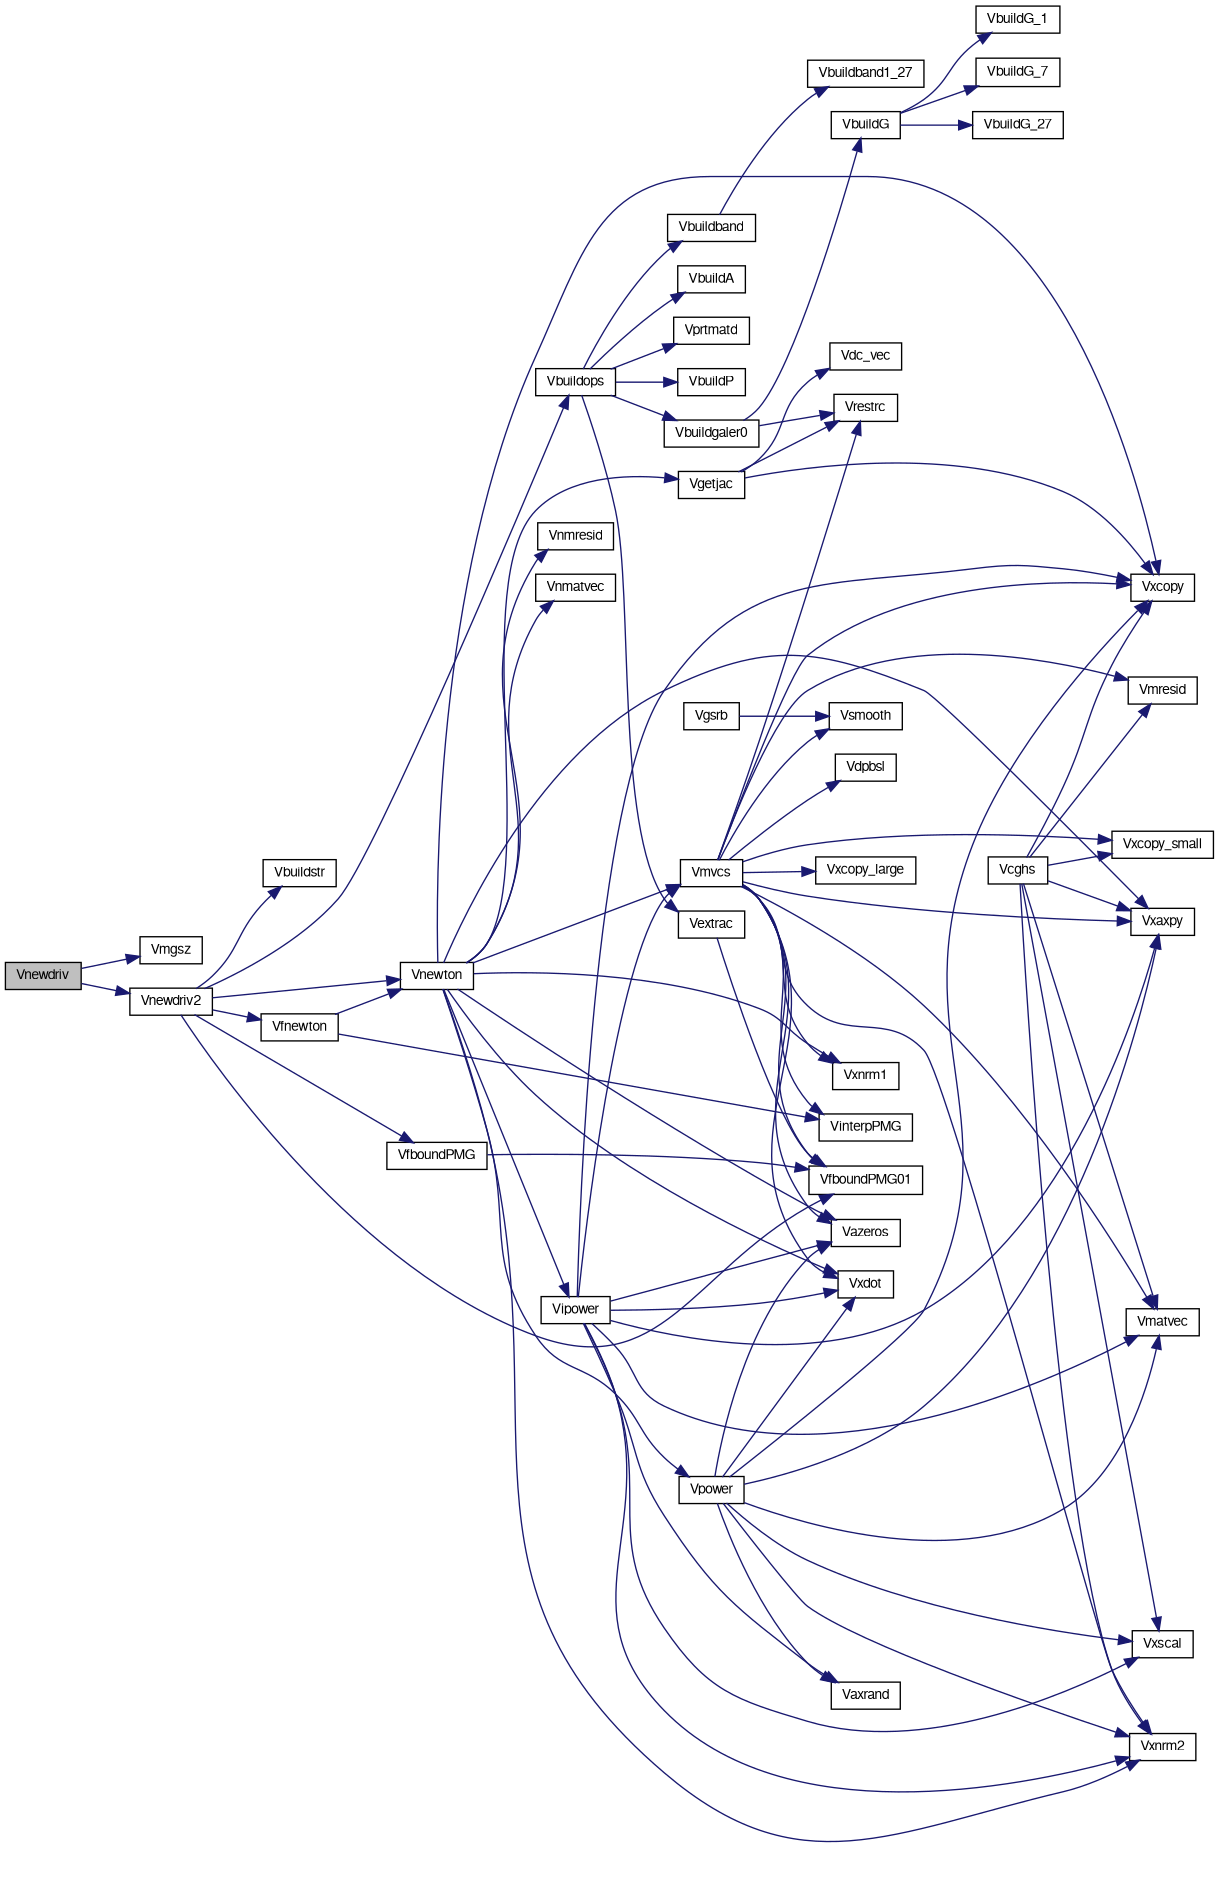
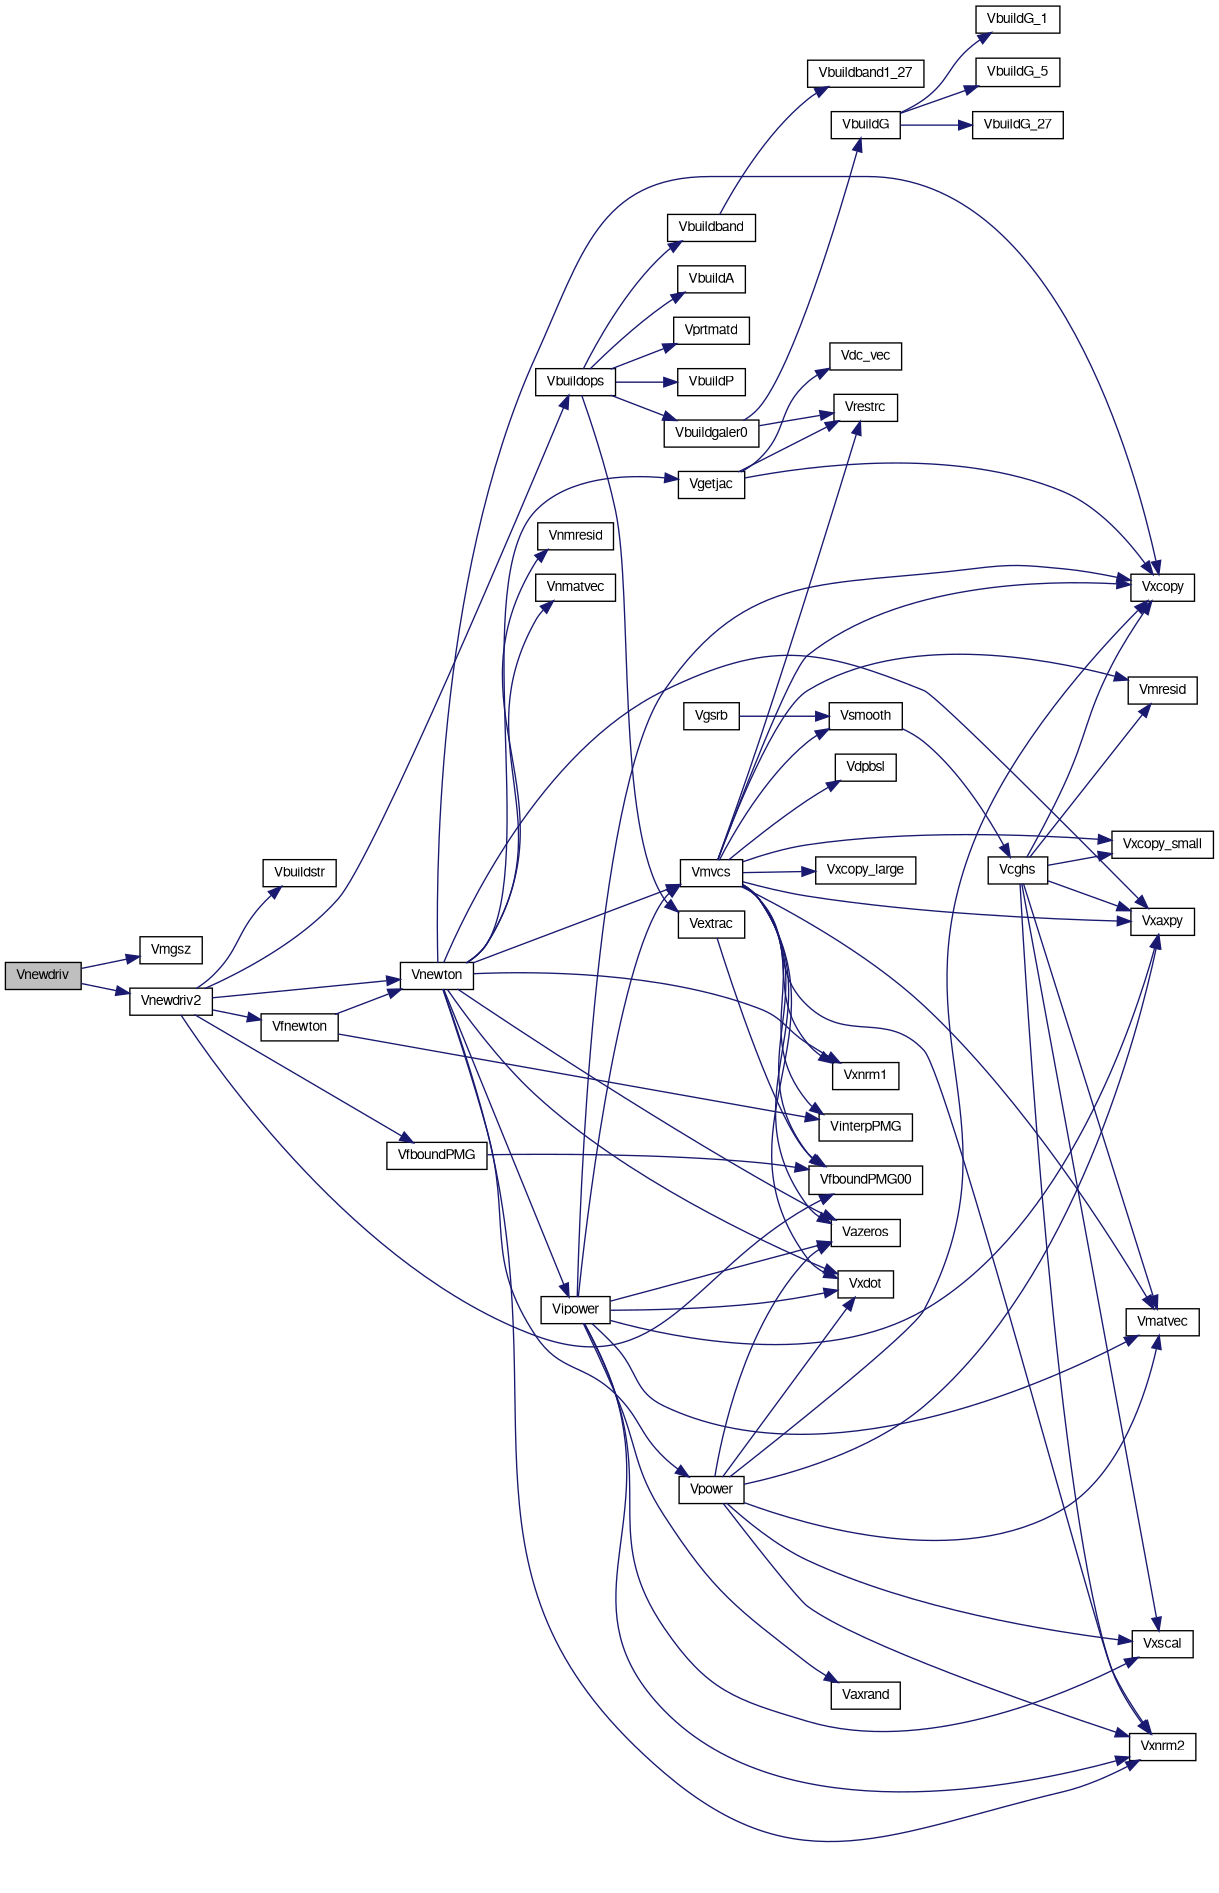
node "VbuildG_7": label "VbuildG_7" -> "VbuildG_5"
edge "Vsmooth" -> "Vcghs": added
node "VfboundPMG01": label "VfboundPMG01" -> "VfboundPMG00"
edge "Vpower" -> "Vaxrand": removed
